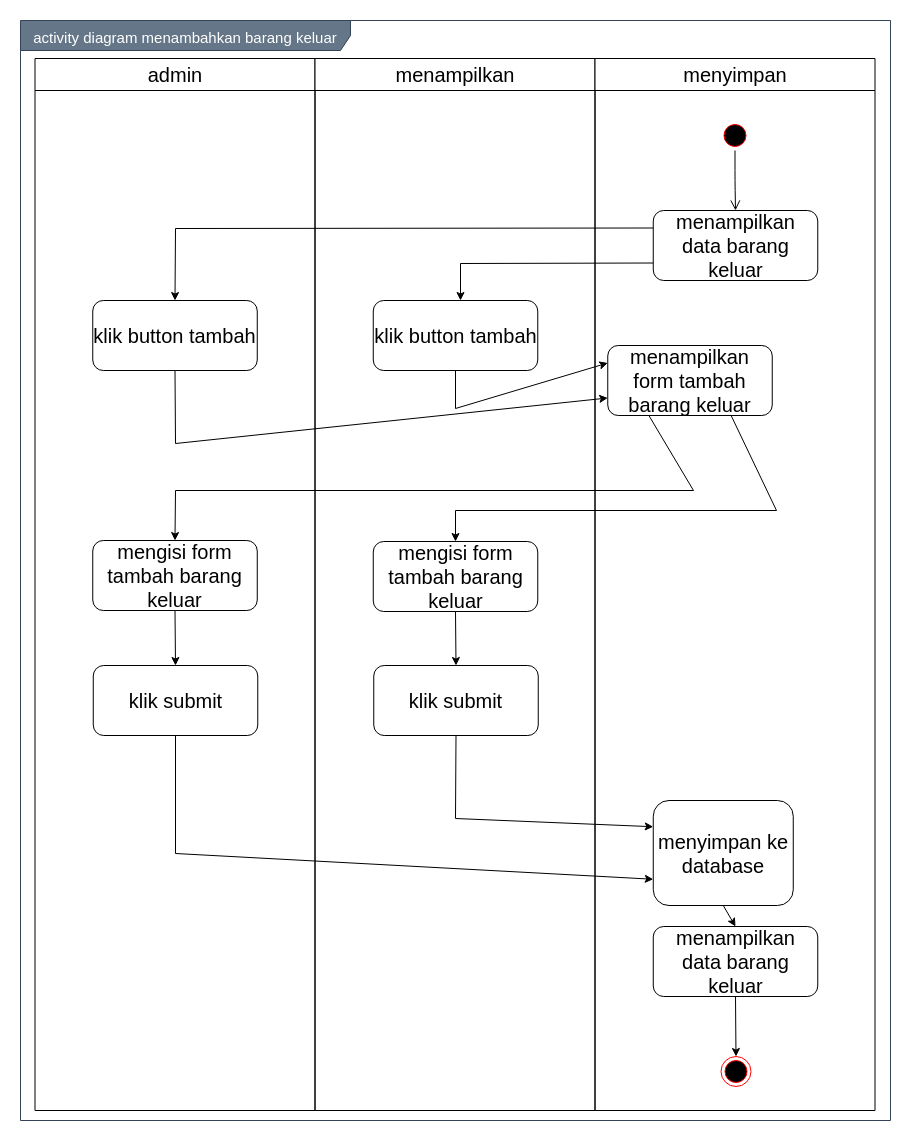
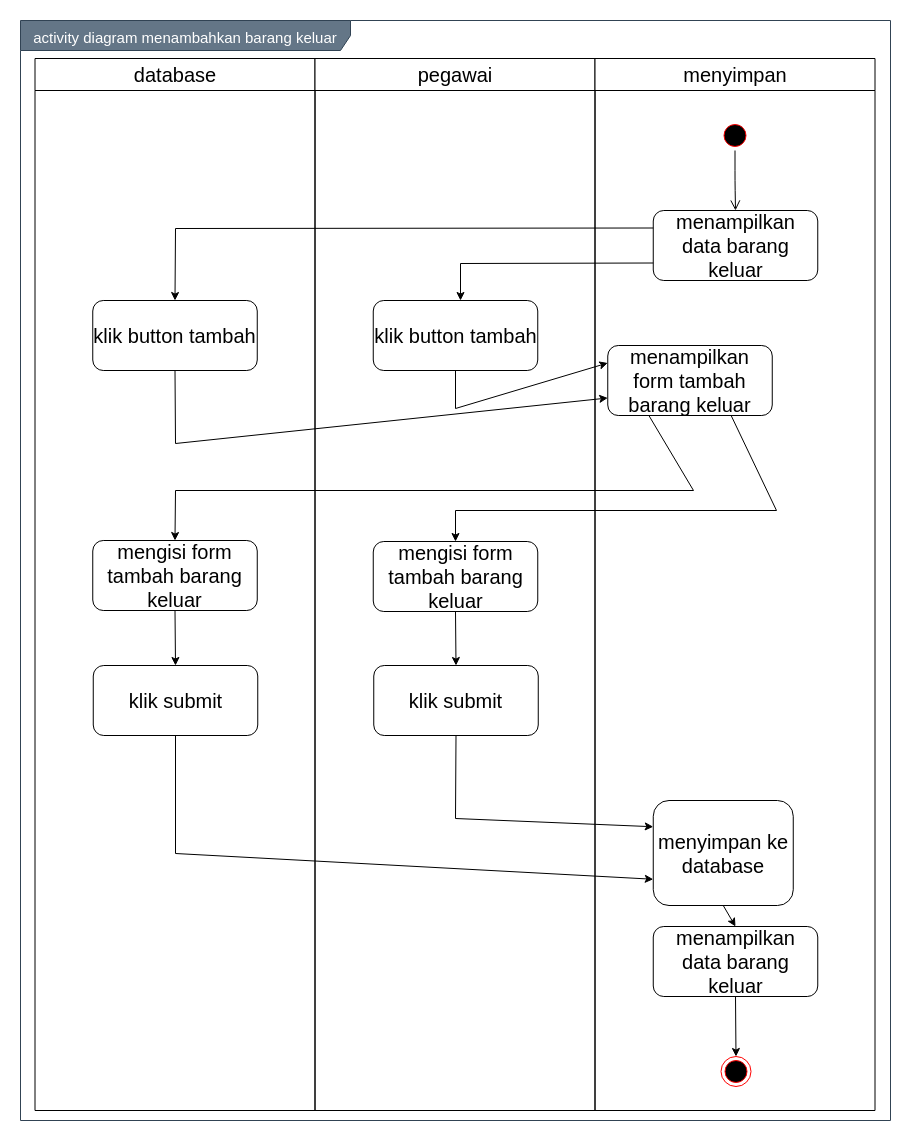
node "admin": label "admin" -> "database"
node "menampilkan": label "menampilkan" -> "pegawai"
